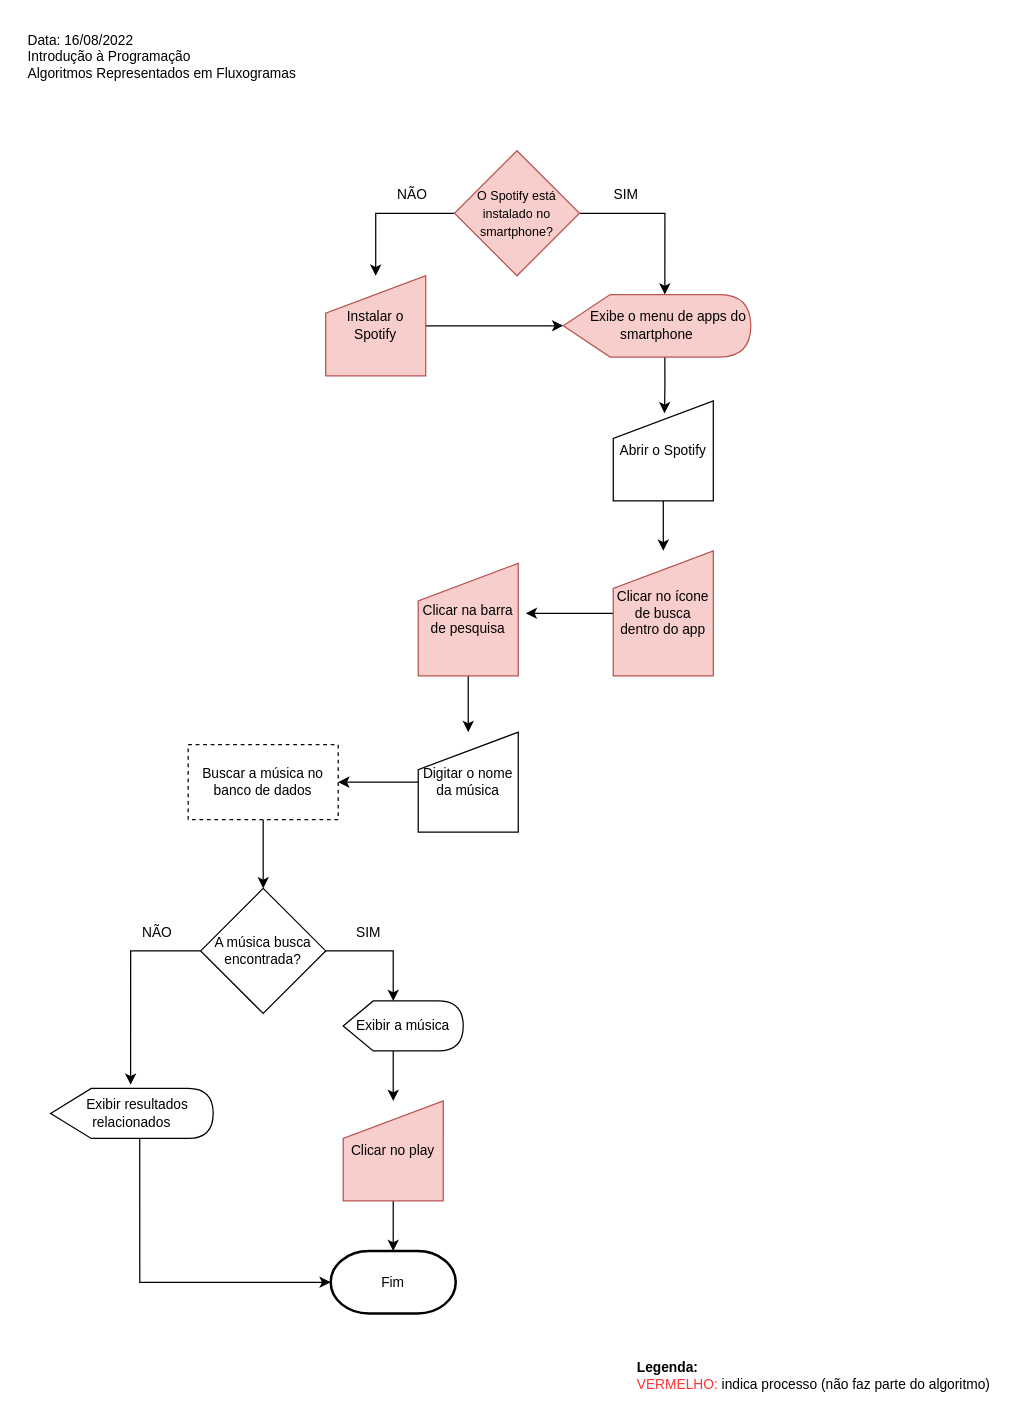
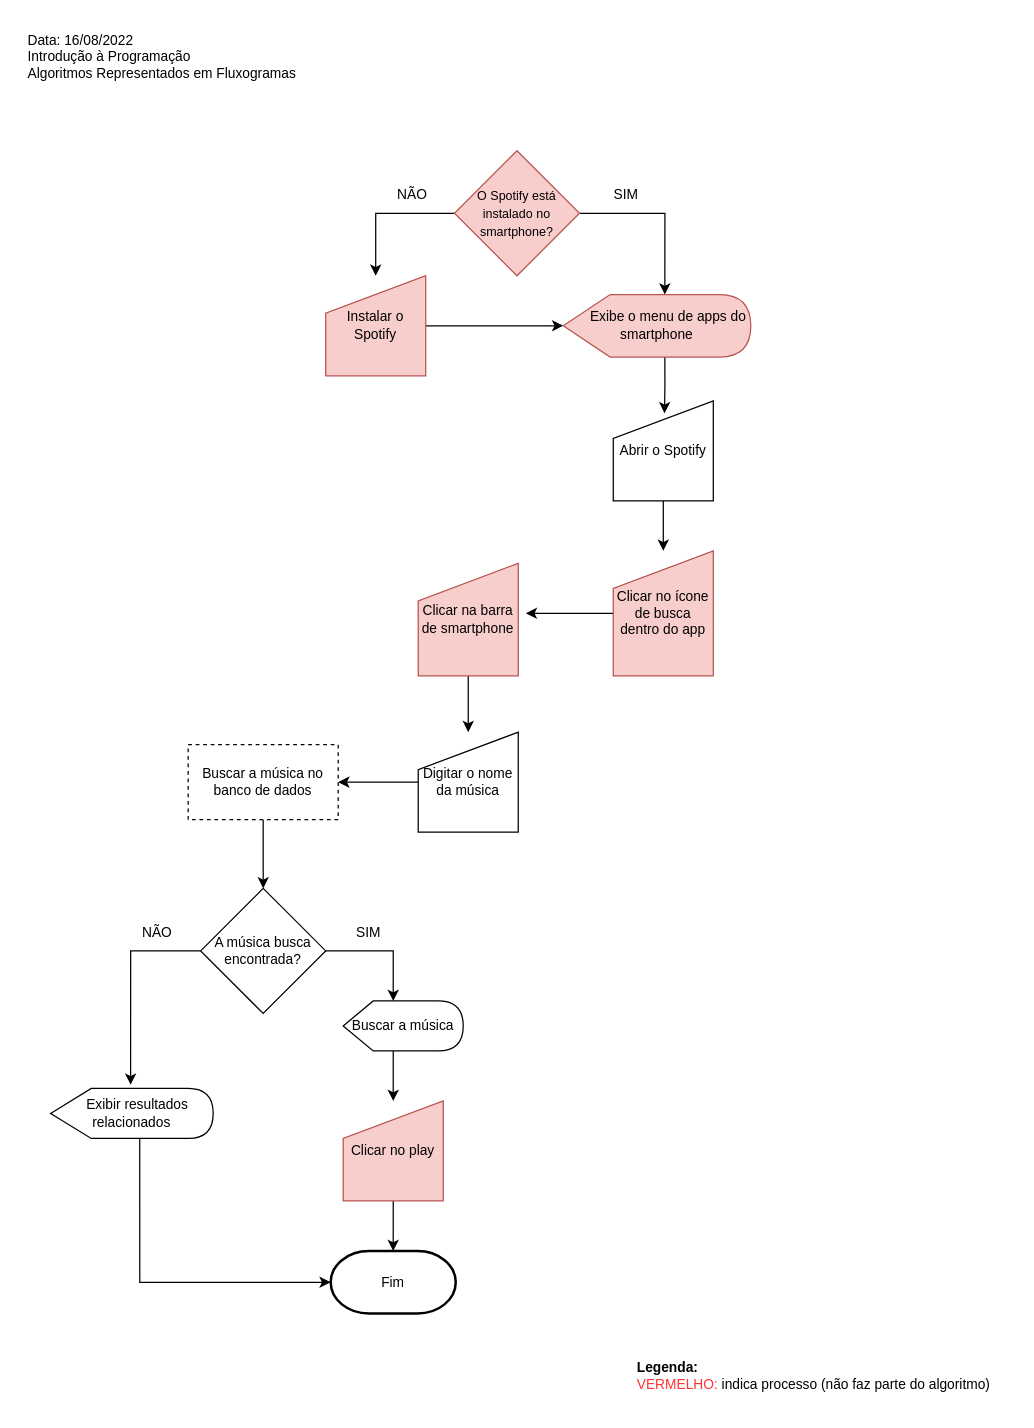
node "Clicar na barra de pesquisa": label "Clicar na barra de pesquisa" -> "Clicar na barra de smartphone"
node "Exibir a música": label "Exibir a música" -> "Buscar a música"
